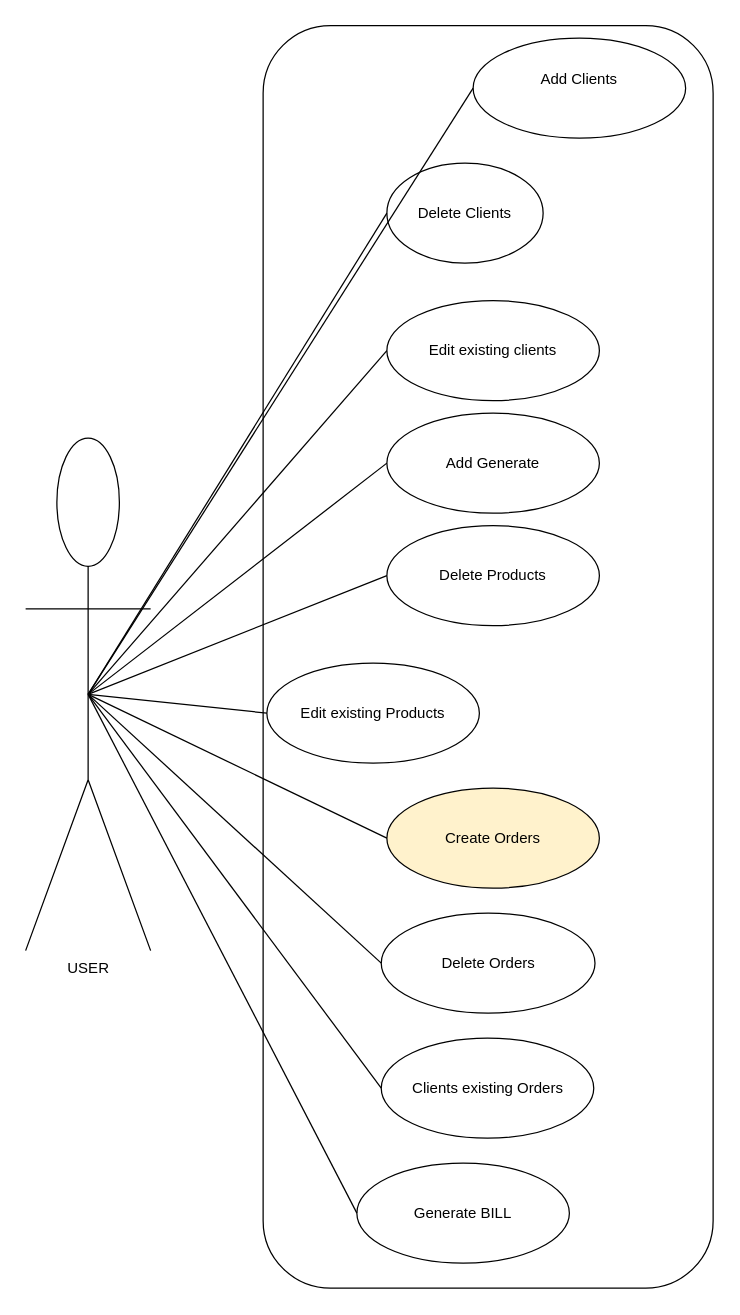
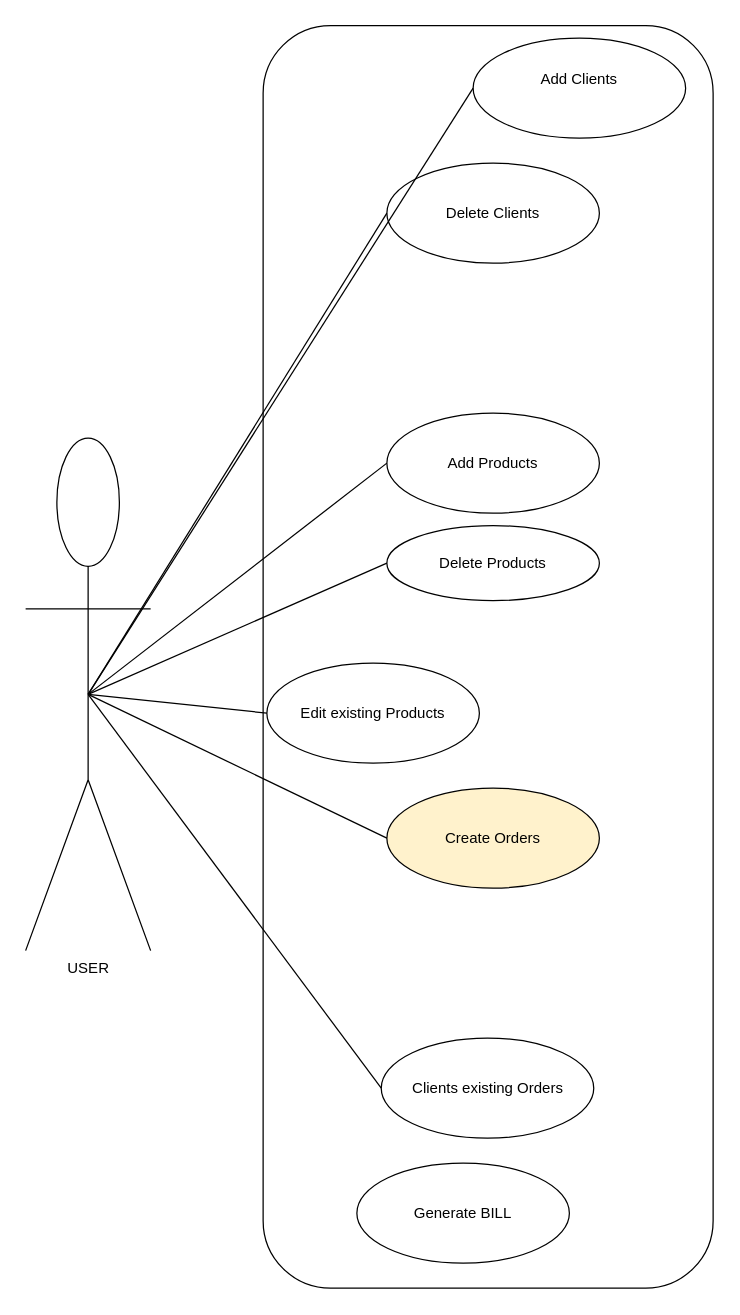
node "Delete Clients": size 156x100 -> 213x100
node "Edit existing clients": removed
node "Add Generate": label "Add Generate" -> "Add Products"
edge "Edit existing clients" -- "USER": removed
node "Delete Products": size 213x100 -> 213x75
edge "USER" -- "Delete Orders": removed
edge "USER" -- "Generate BILL": removed
node "Delete Orders": removed
